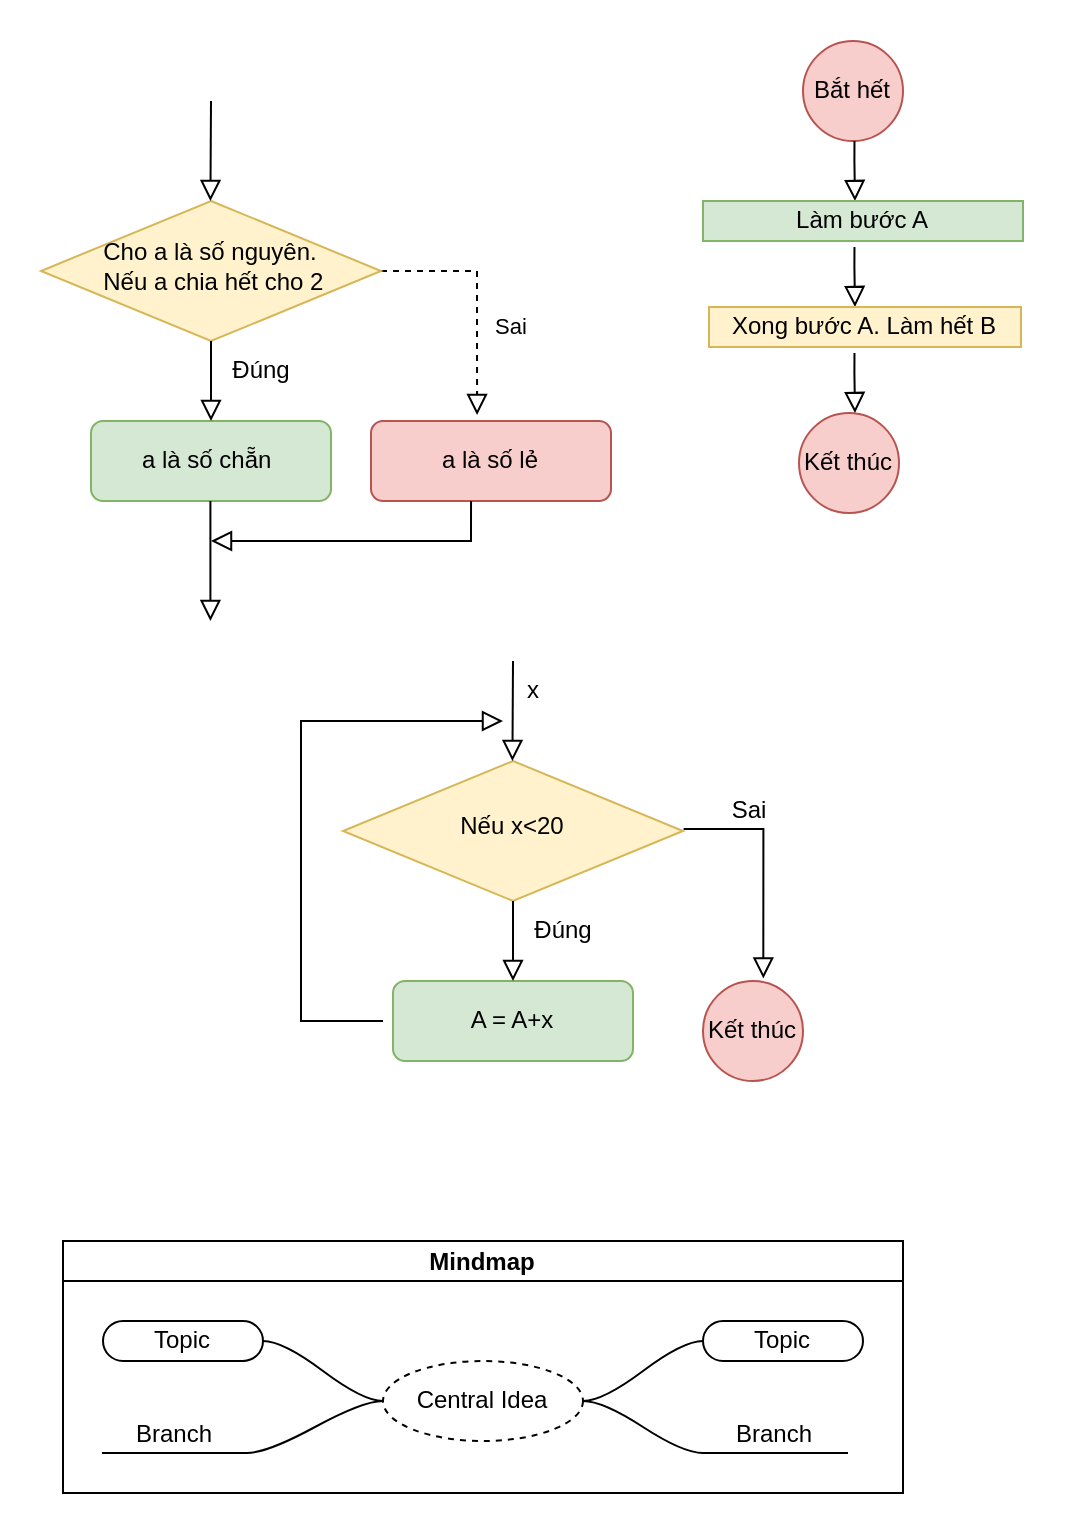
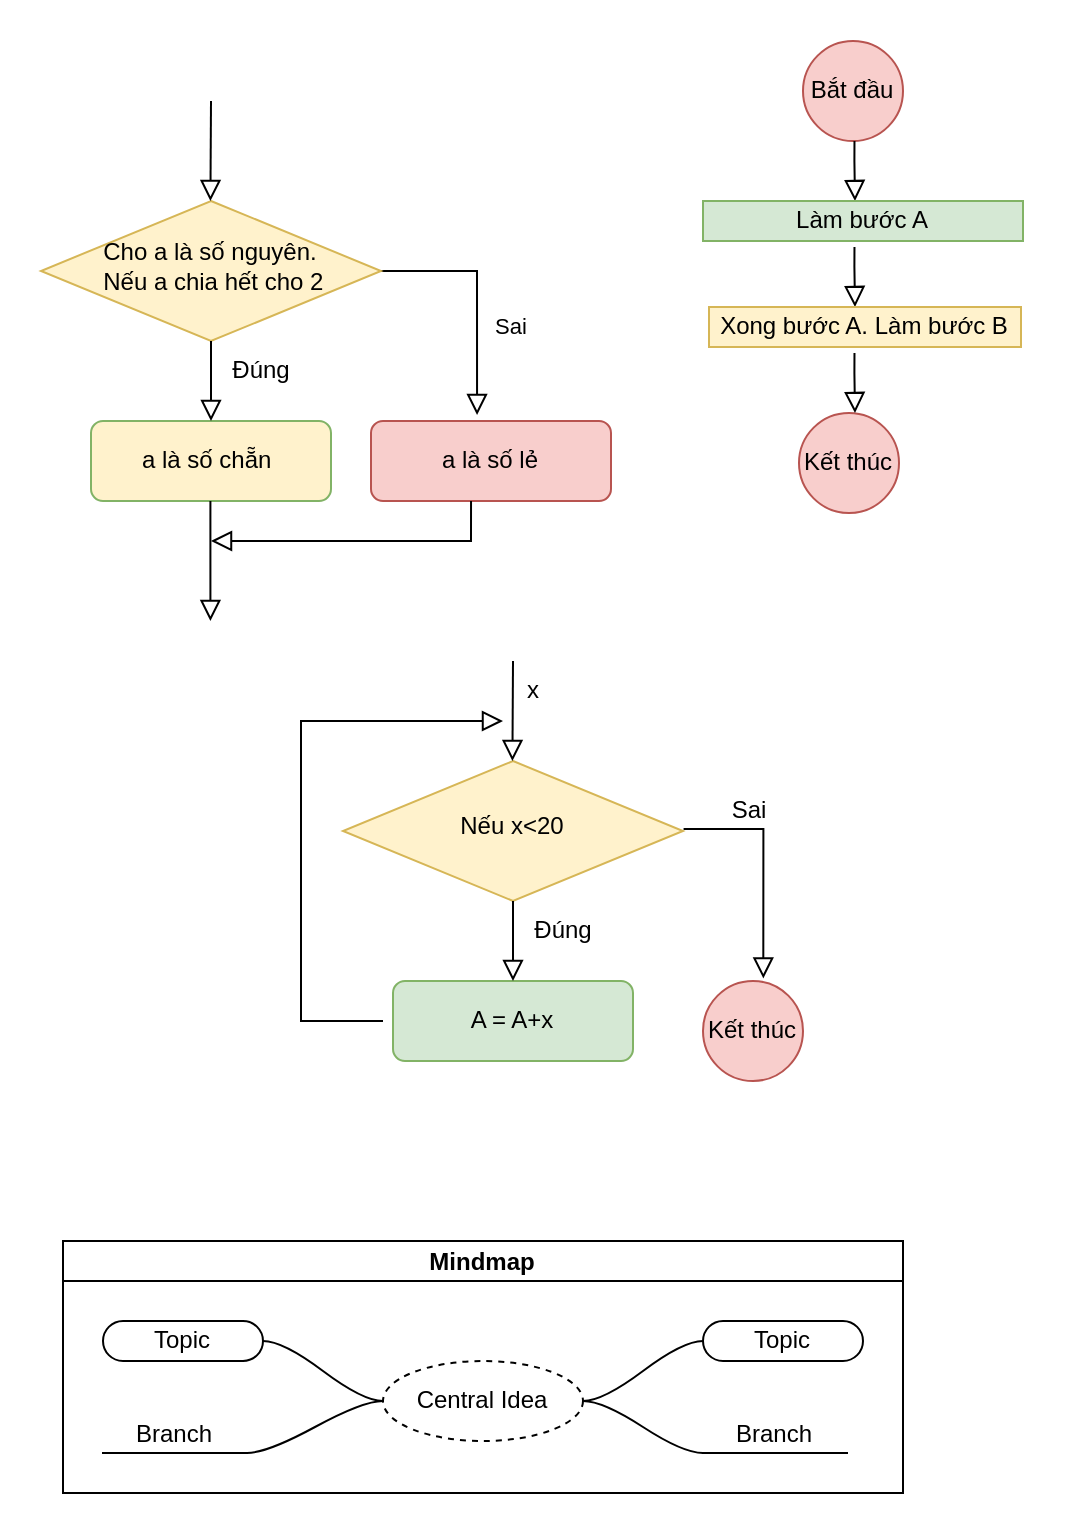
node "Bắt hết": label "Bắt hết" -> "Bắt đầu"
edge "Cho a là số nguyên. Nếu a chia hết cho 2" -> "a là số lẻ": style dashed -> solid
node "Xong bước A. Làm hết B": label "Xong bước A. Làm hết B" -> "Xong bước A. Làm bước B"
node "a là số chẵn": fillcolor #d5e8d4 -> #fff2cc
